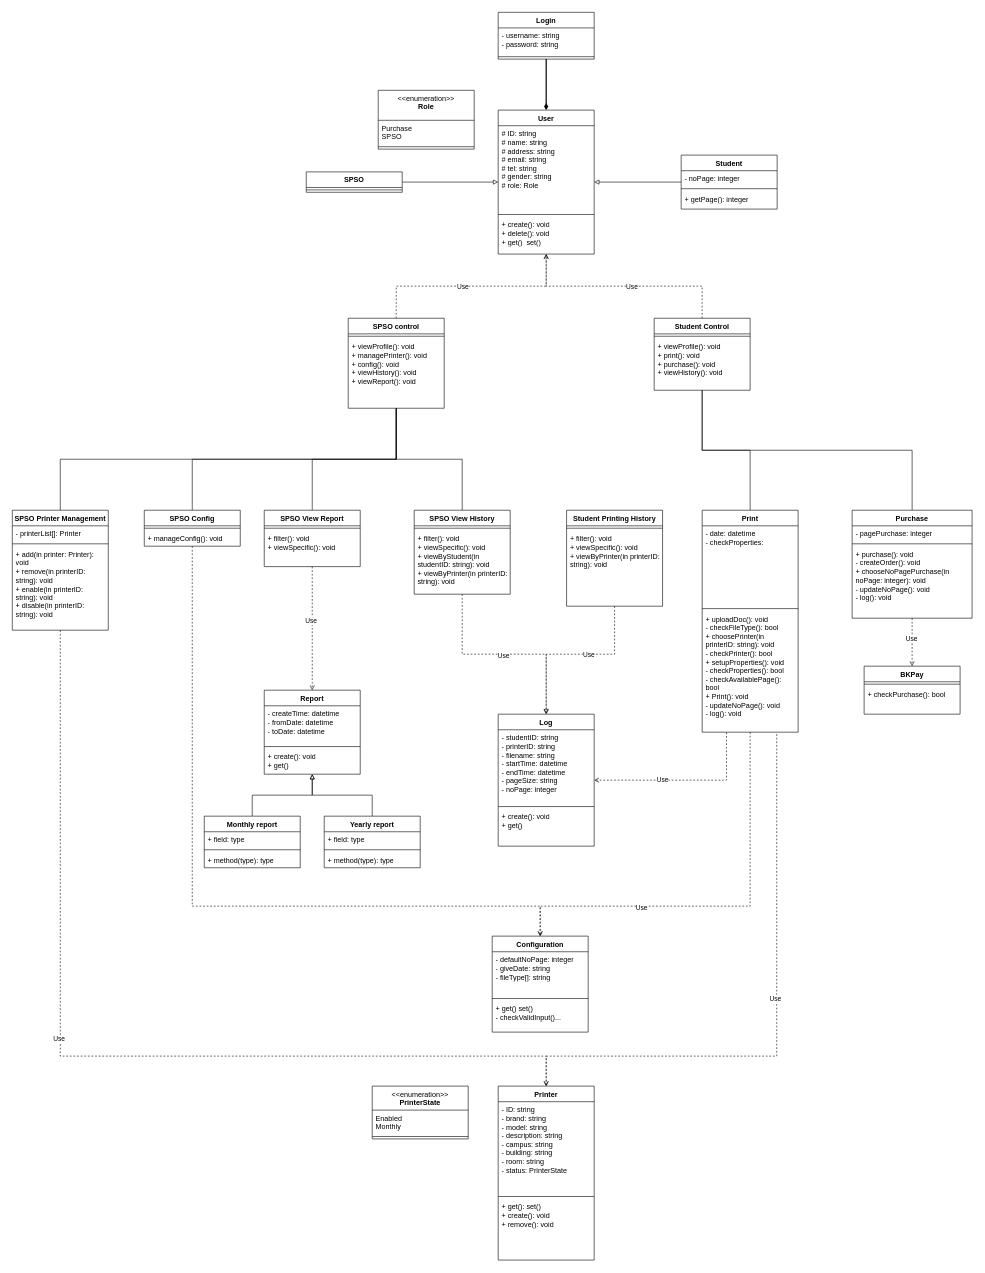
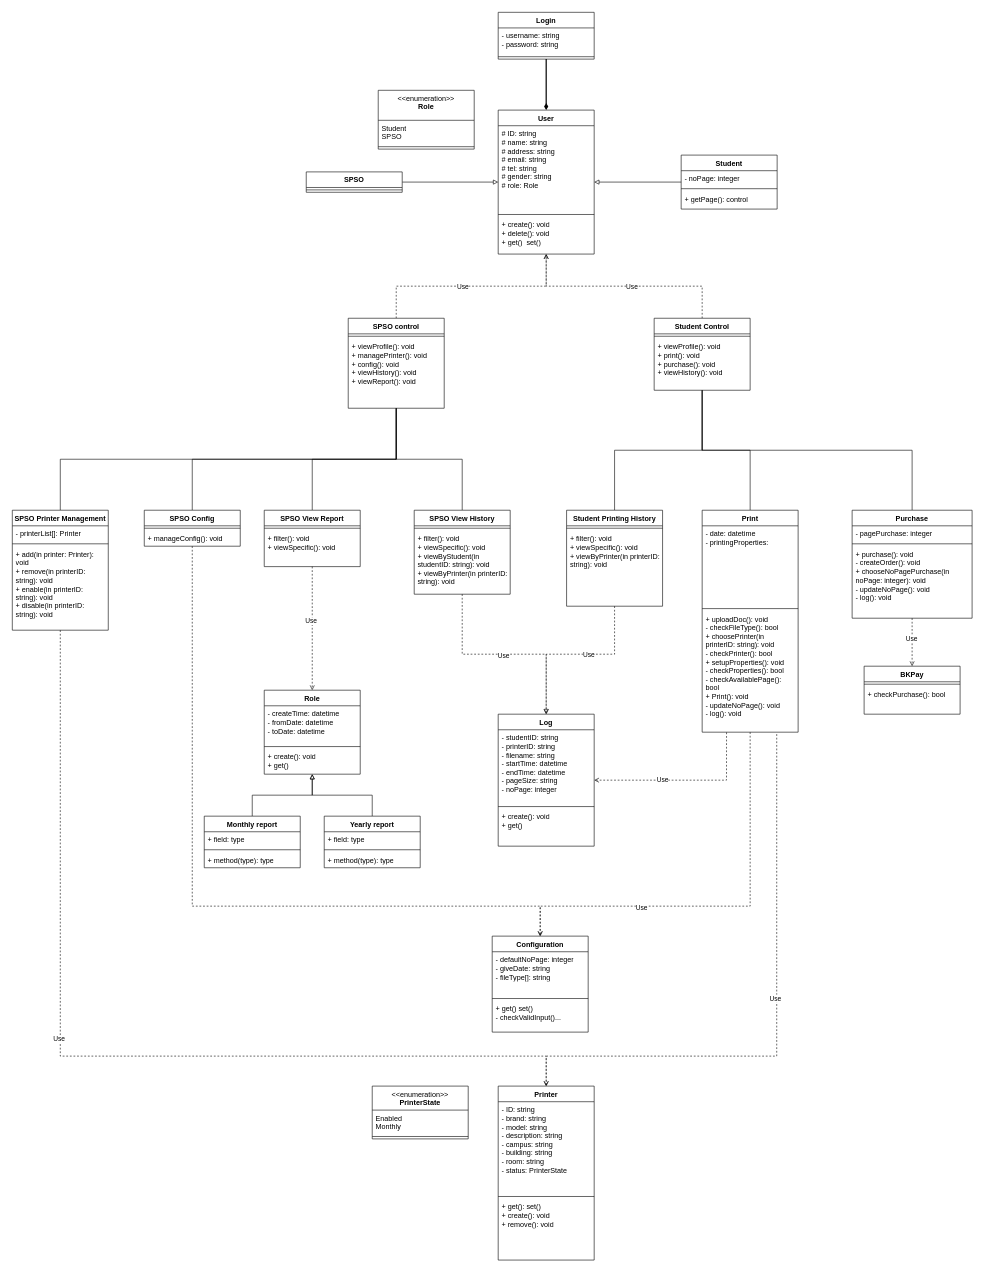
node "Purchase SPSO": label "Purchase SPSO" -> "Student SPSO"
node "+ getPage(): integer": label "+ getPage(): integer" -> "+ getPage(): control"
edge "Student Control" -- "Student Printing History": added
node "- date: datetime - checkProperties:": label "- date: datetime - checkProperties:" -> "- date: datetime - printingProperties:"
node "Report": label "Report" -> "Role"
